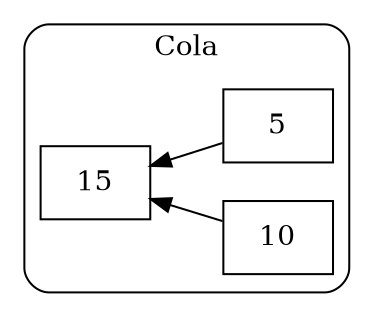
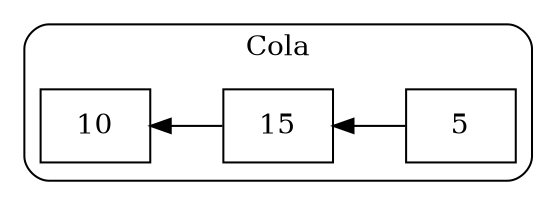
edge "10" -> "15": reversed
